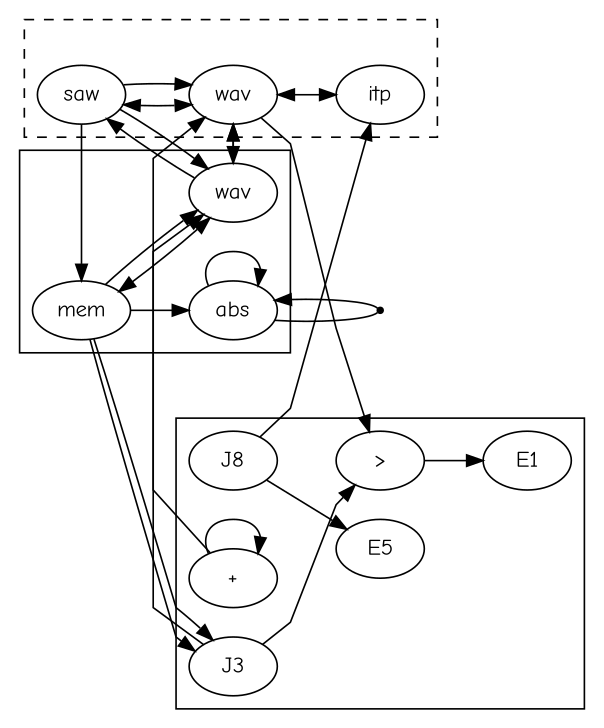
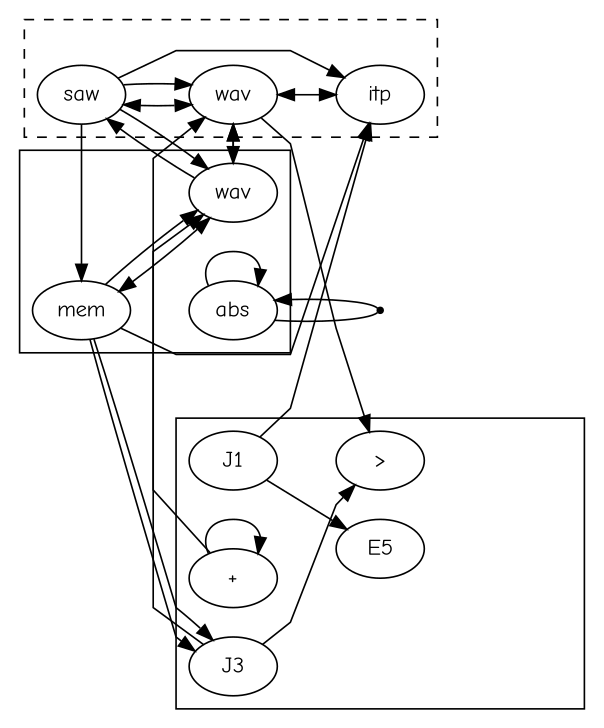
edge "saw" -> "itp": added
edge "mem" -> "abs": now "mem" -> "itp"
node "J8": label "J8" -> "J1"
node "E1": removed
